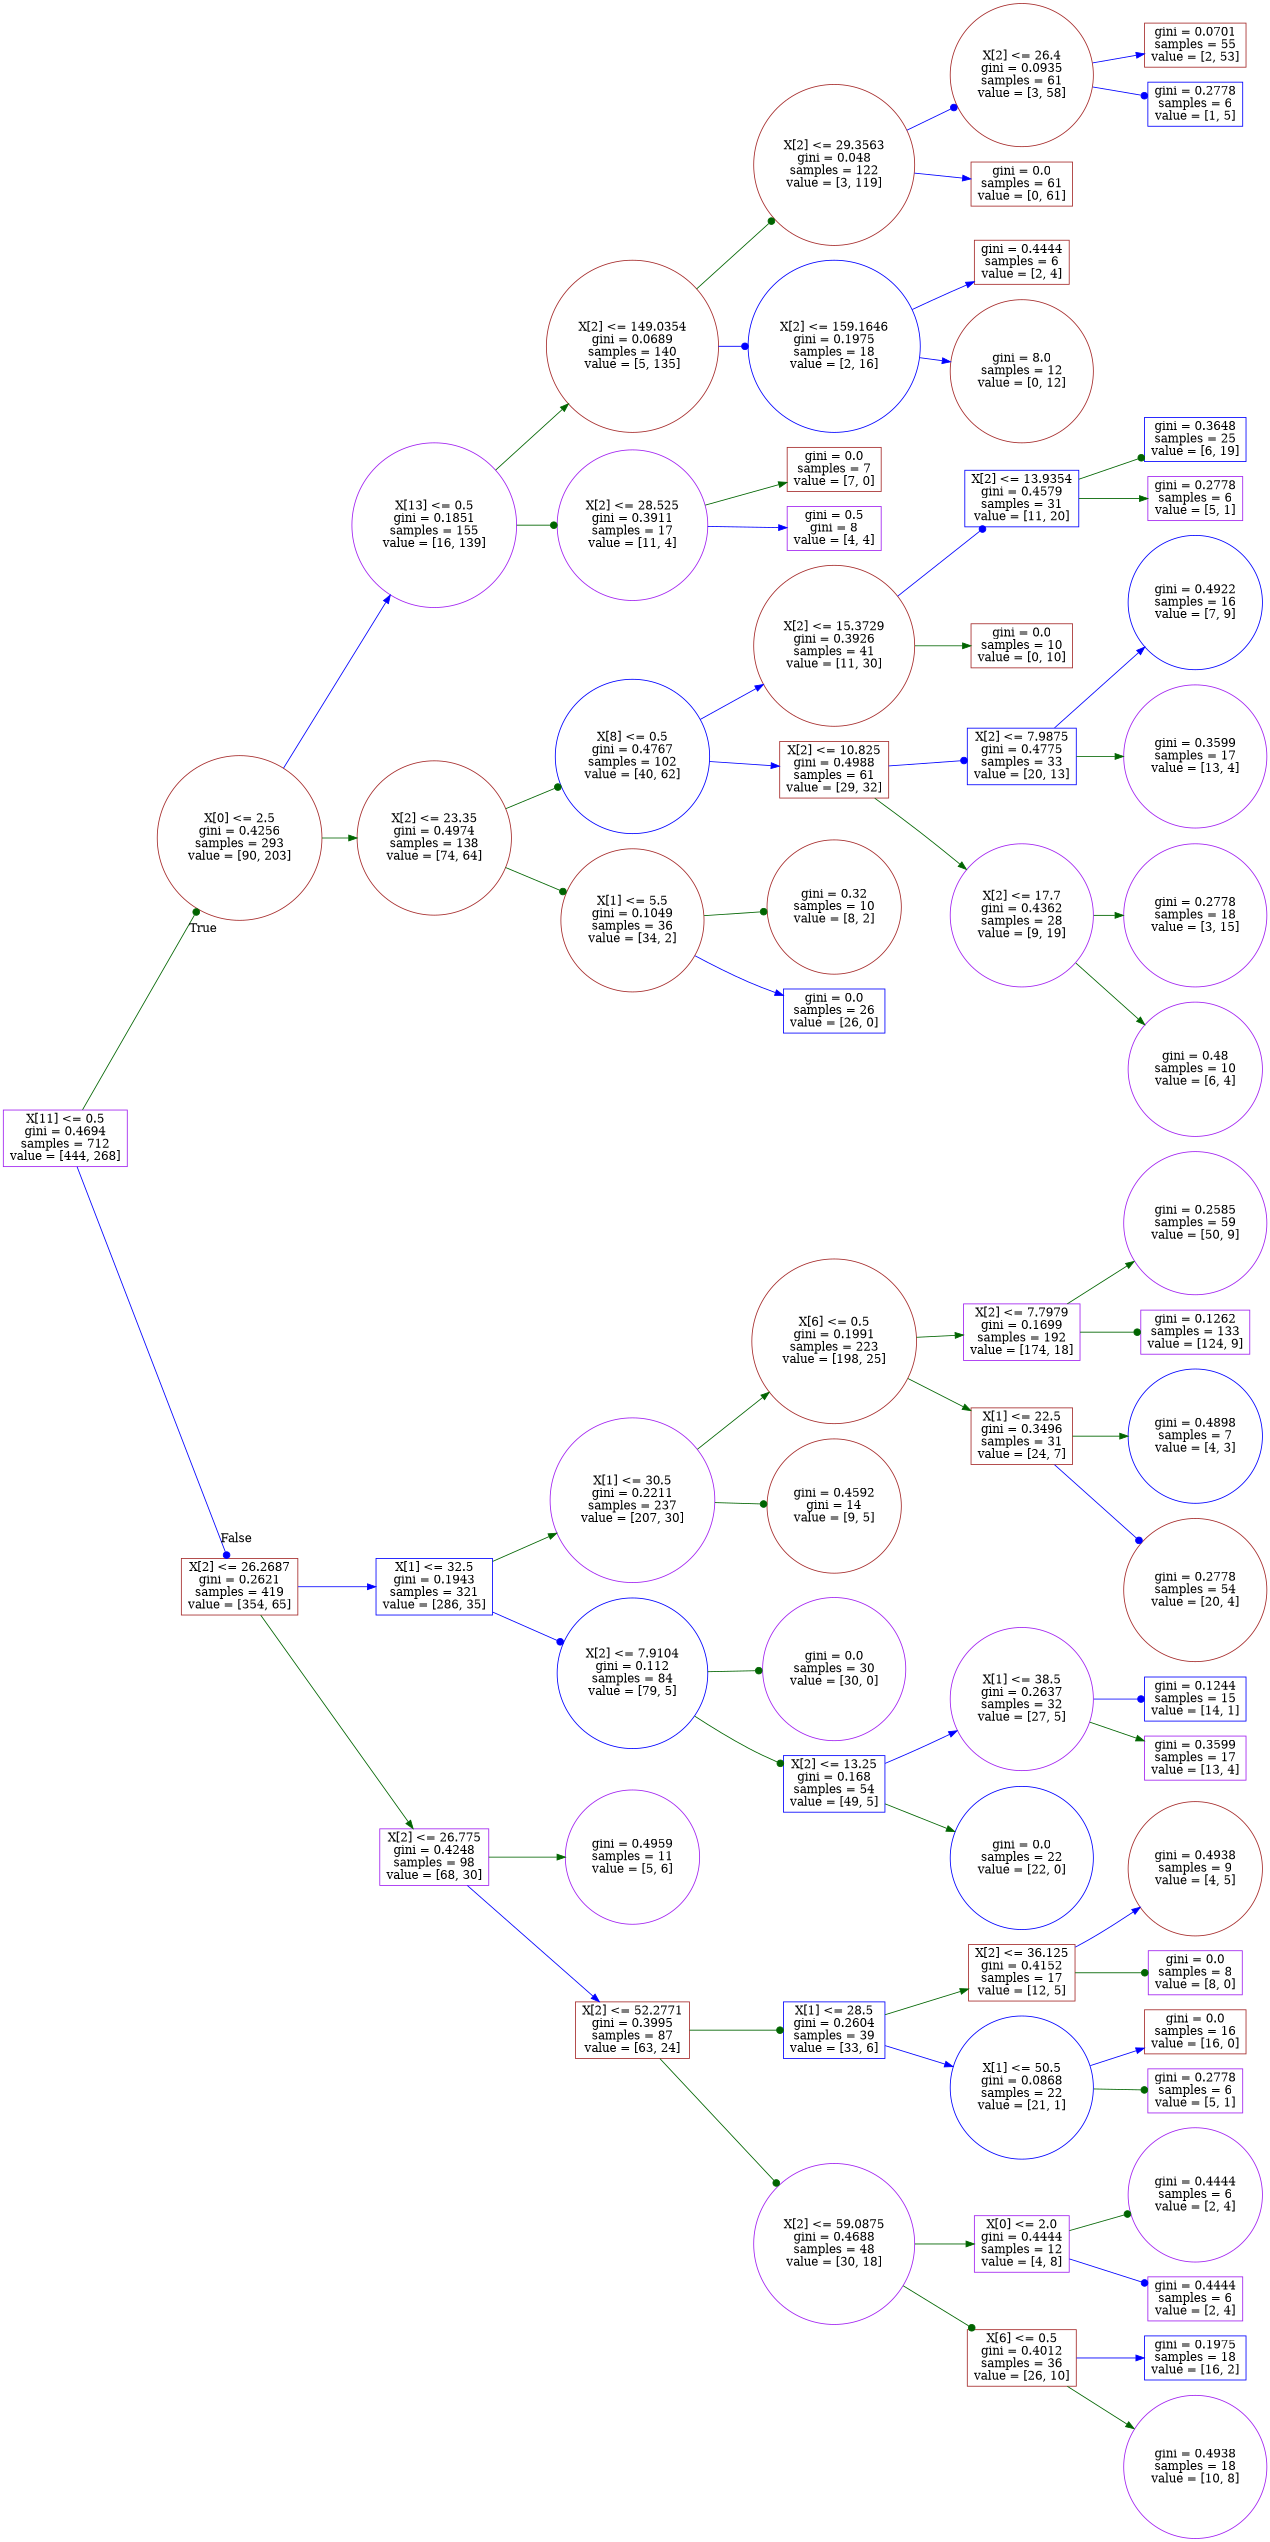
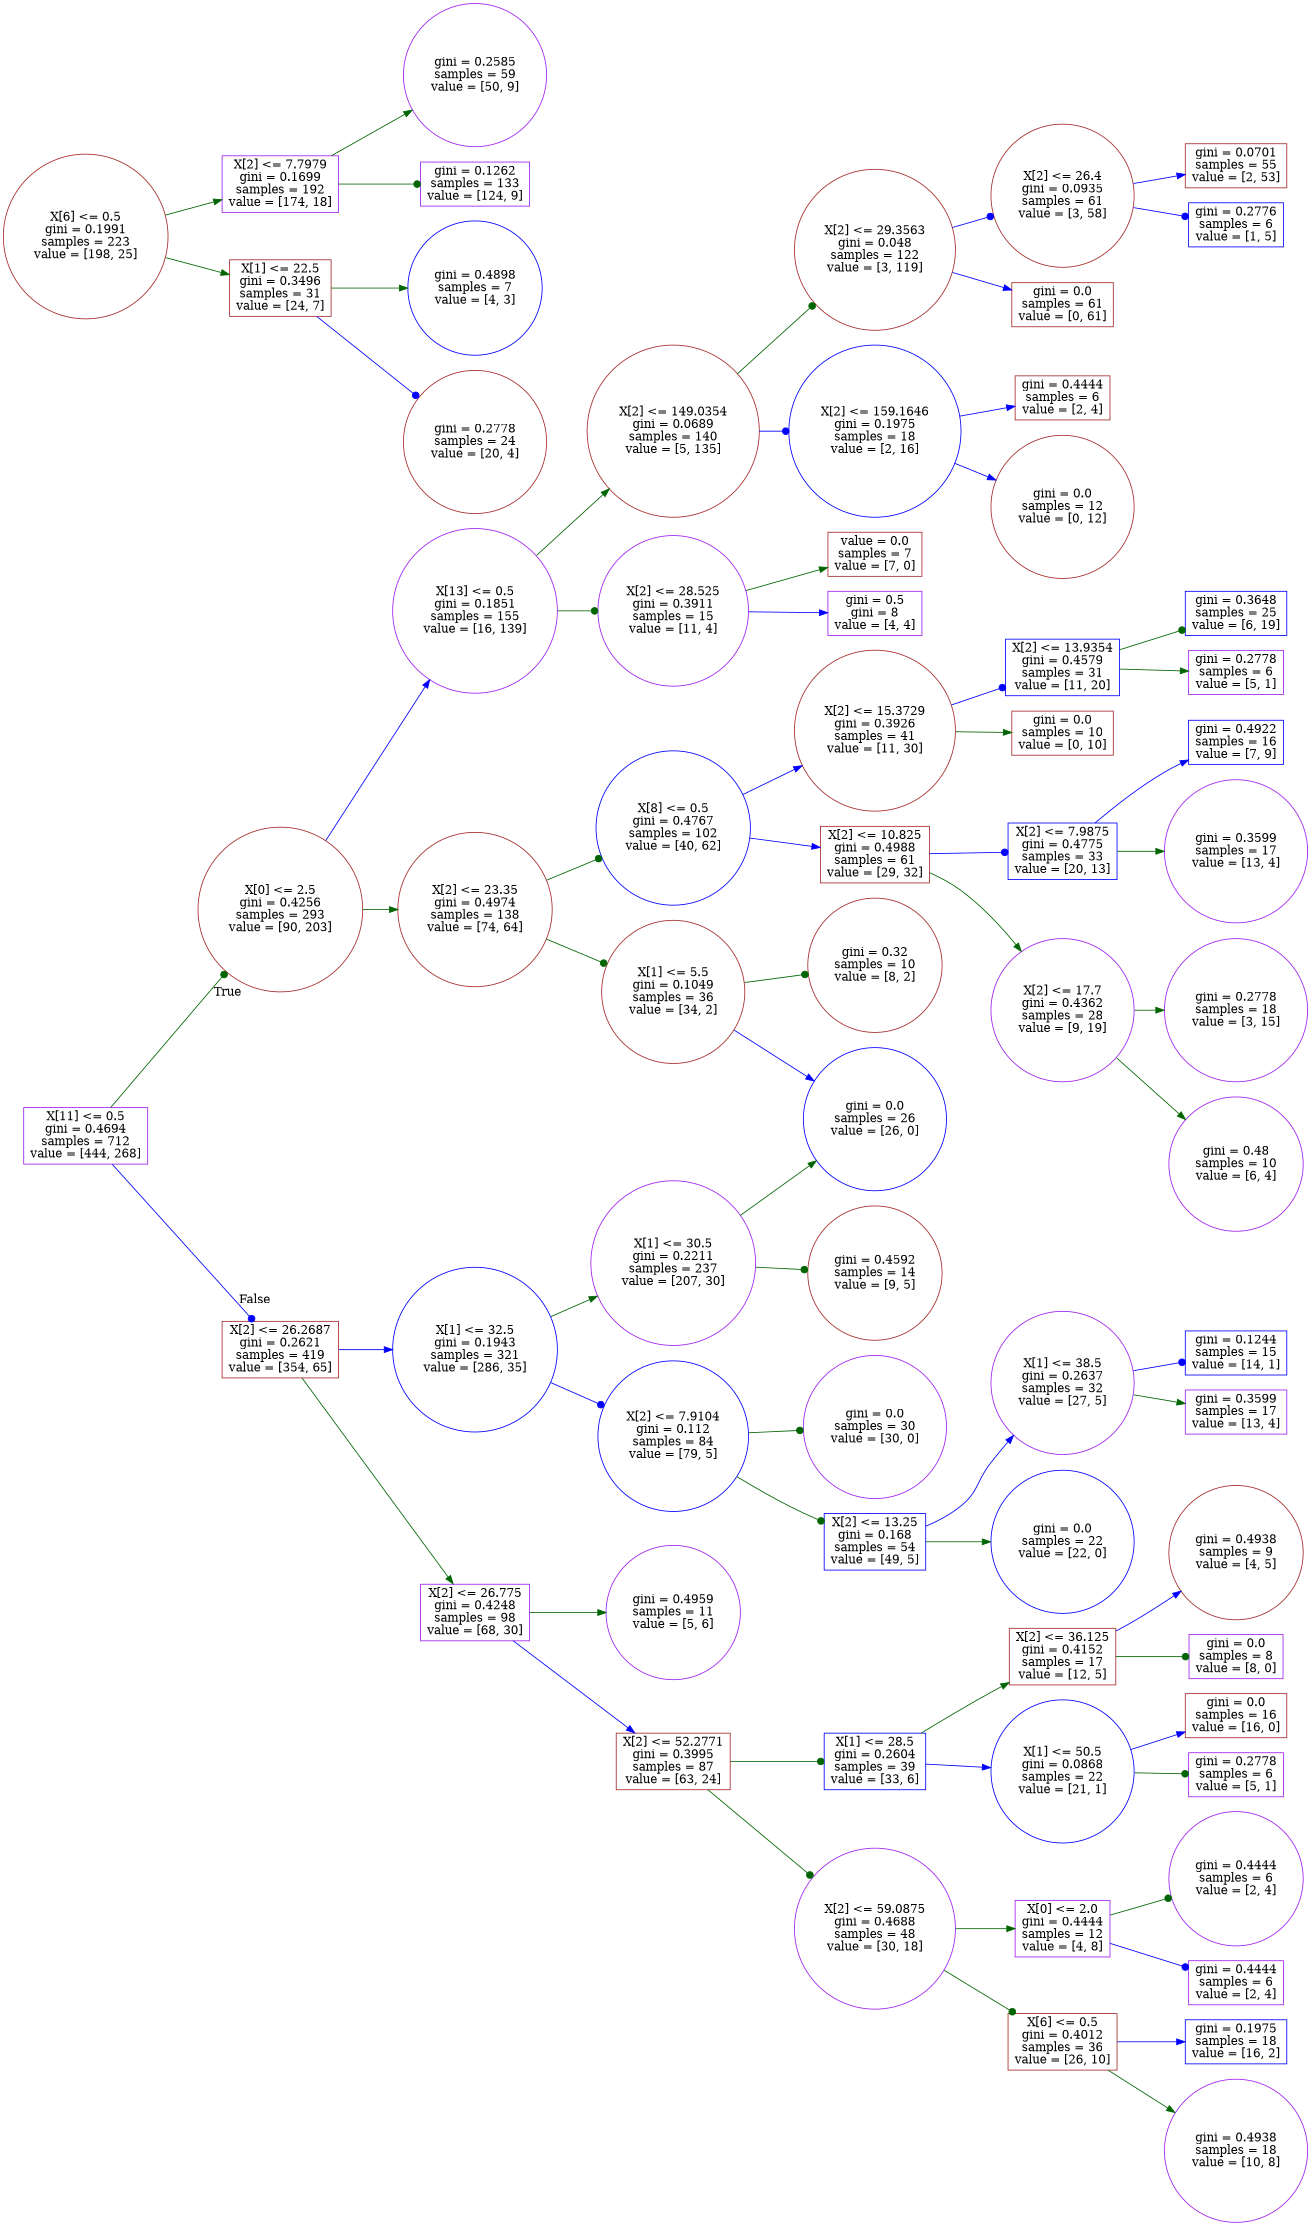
node "gini = 0.2778 samples = 6 value = [1, 5]": label "gini = 0.2778 samples = 6 value = [1, 5]" -> "gini = 0.2776 samples = 6 value = [1, 5]"
node "gini = 8.0 samples = 12 value = [0, 12]": label "gini = 8.0 samples = 12 value = [0, 12]" -> "gini = 0.0 samples = 12 value = [0, 12]"
node "gini = 0.0 samples = 7 value = [7, 0]": label "gini = 0.0 samples = 7 value = [7, 0]" -> "value = 0.0 samples = 7 value = [7, 0]"
node "X[2] <= 28.525 gini = 0.3911 samples = 17 value = [11, 4]": label "X[2] <= 28.525 gini = 0.3911 samples = 17 value = [11, 4]" -> "X[2] <= 28.525 gini = 0.3911 samples = 15 value = [11, 4]"
node "gini = 0.4922 samples = 16 value = [7, 9]": shape circle -> box
node "gini = 0.0 samples = 26 value = [26, 0]": shape box -> circle
edge "X[1] <= 30.5 gini = 0.2211 samples = 237 value = [207, 30]" -> "X[6] <= 0.5 gini = 0.1991 samples = 223 value = [198, 25]": now "X[1] <= 30.5 gini = 0.2211 samples = 237 value = [207, 30]" -> "gini = 0.0 samples = 26 value = [26, 0]"
node "gini = 0.4592 gini = 14 value = [9, 5]": label "gini = 0.4592 gini = 14 value = [9, 5]" -> "gini = 0.4592 samples = 14 value = [9, 5]"
node "X[1] <= 32.5 gini = 0.1943 samples = 321 value = [286, 35]": shape box -> circle
node "gini = 0.2778 samples = 54 value = [20, 4]": label "gini = 0.2778 samples = 54 value = [20, 4]" -> "gini = 0.2778 samples = 24 value = [20, 4]"
